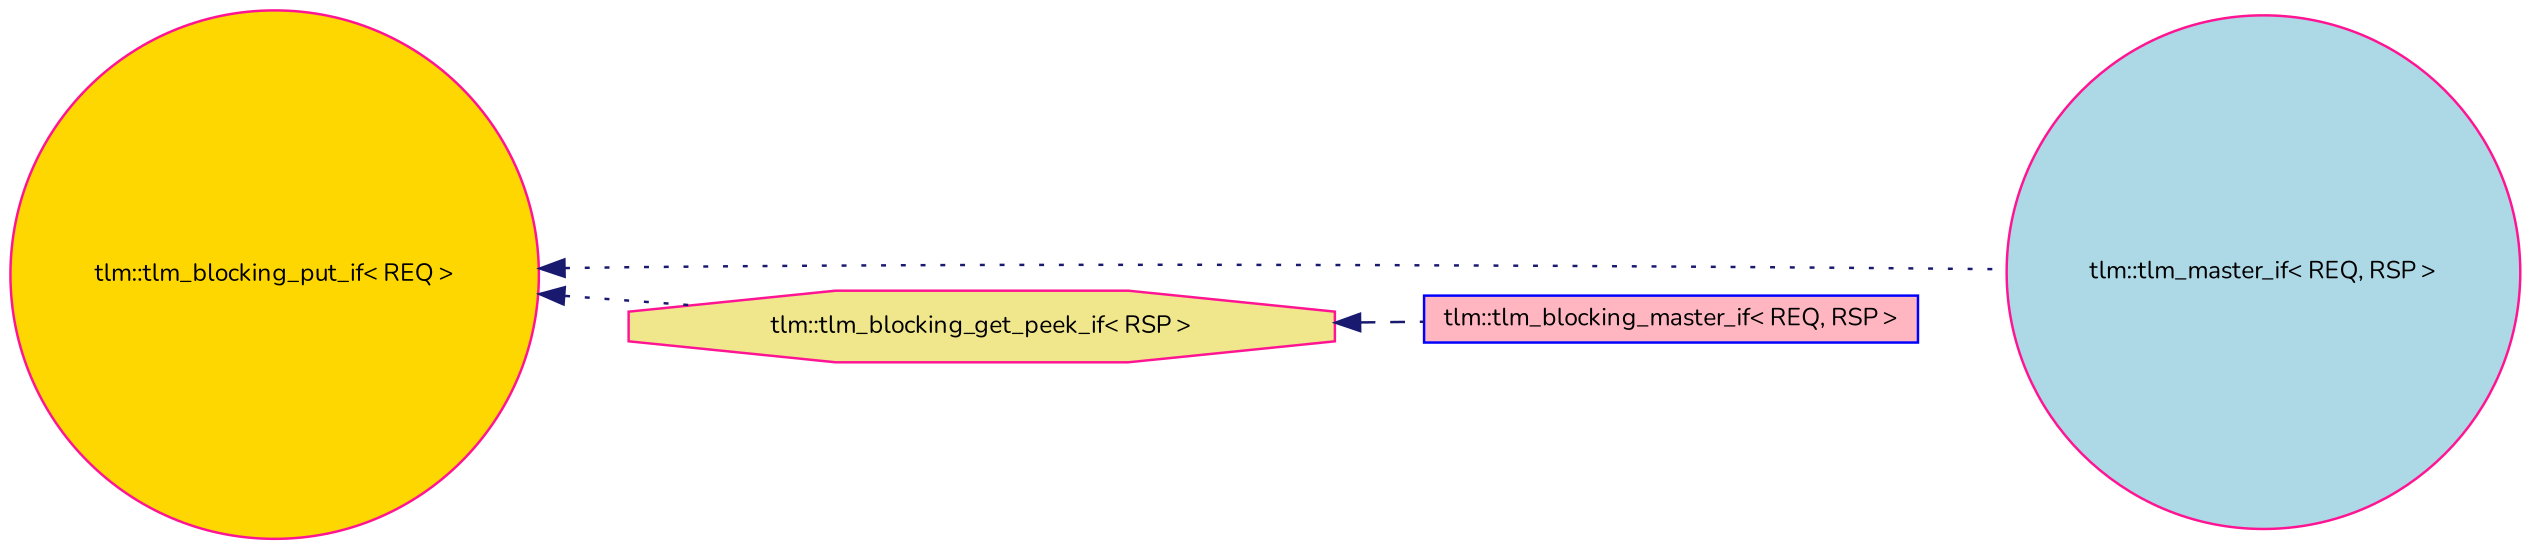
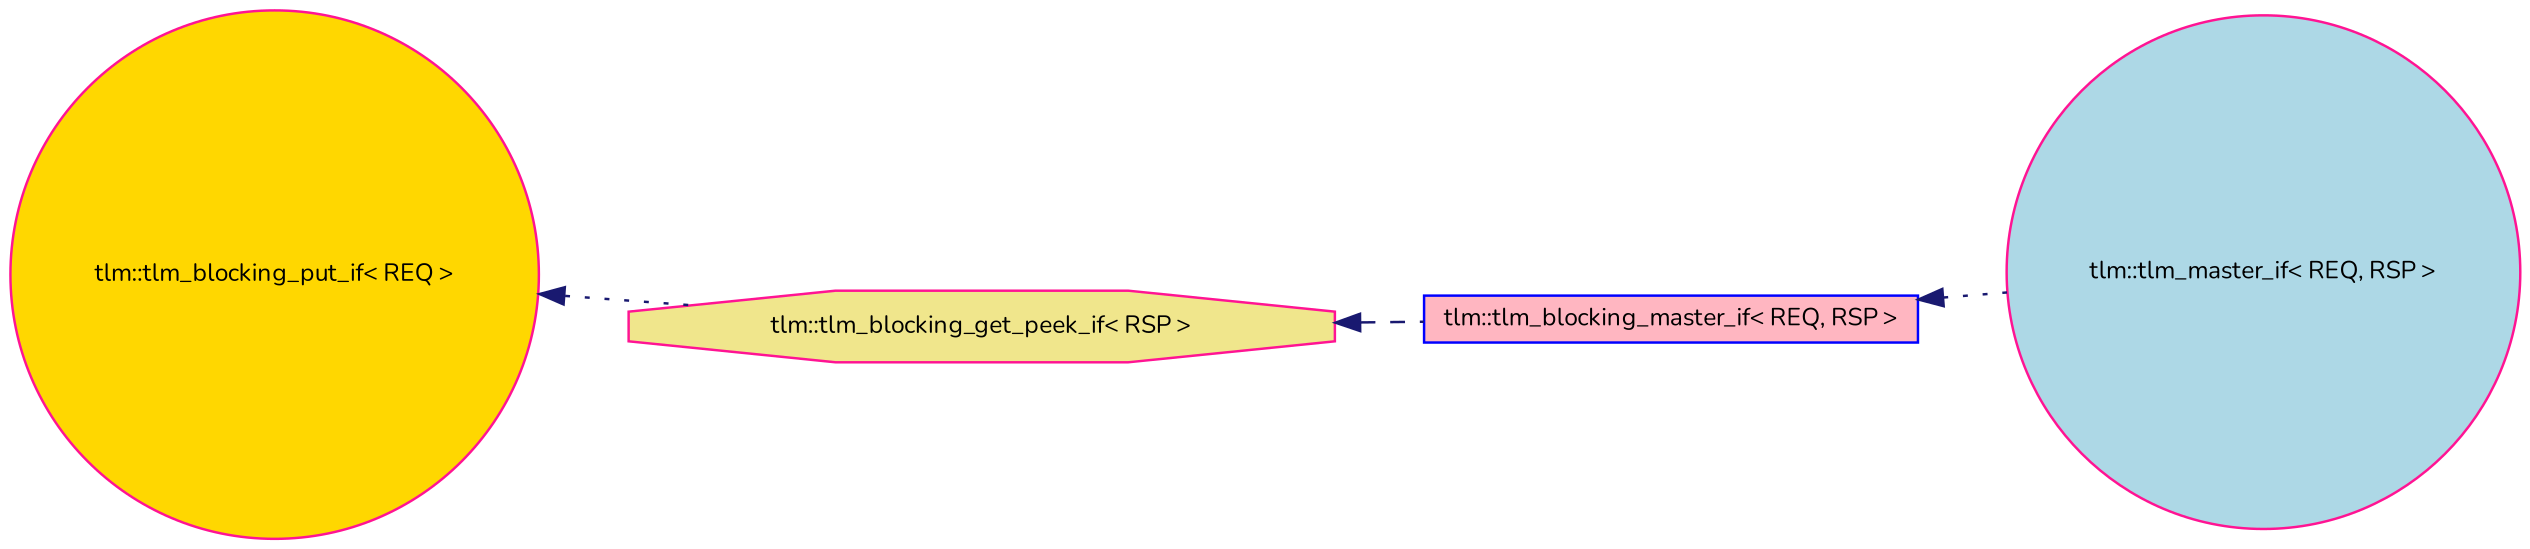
edge "tlm::tlm_master_if< REQ, RSP >" -> "tlm::tlm_blocking_put_if< REQ >": now "tlm::tlm_master_if< REQ, RSP >" -> "tlm::tlm_blocking_master_if< REQ, RSP >"
